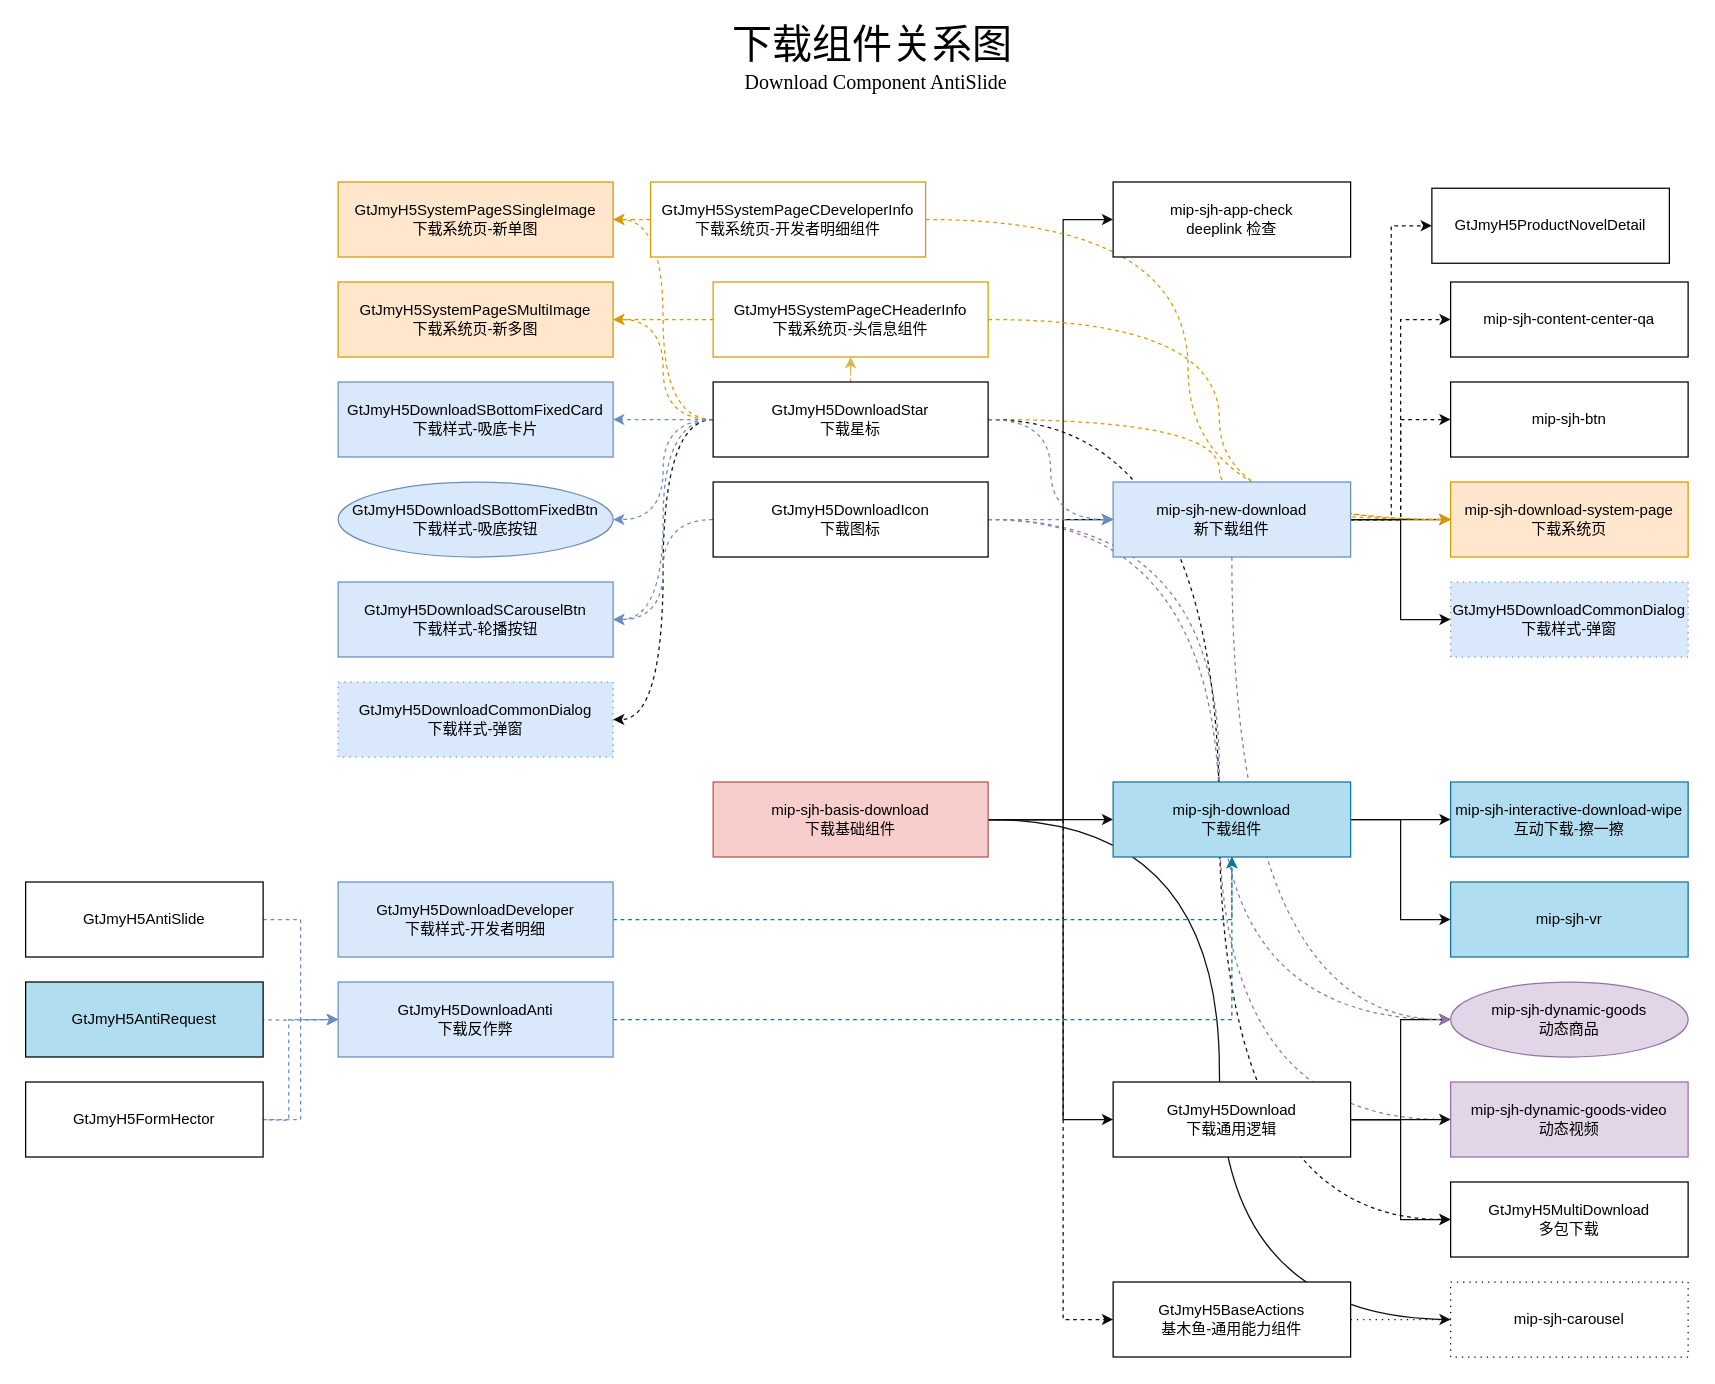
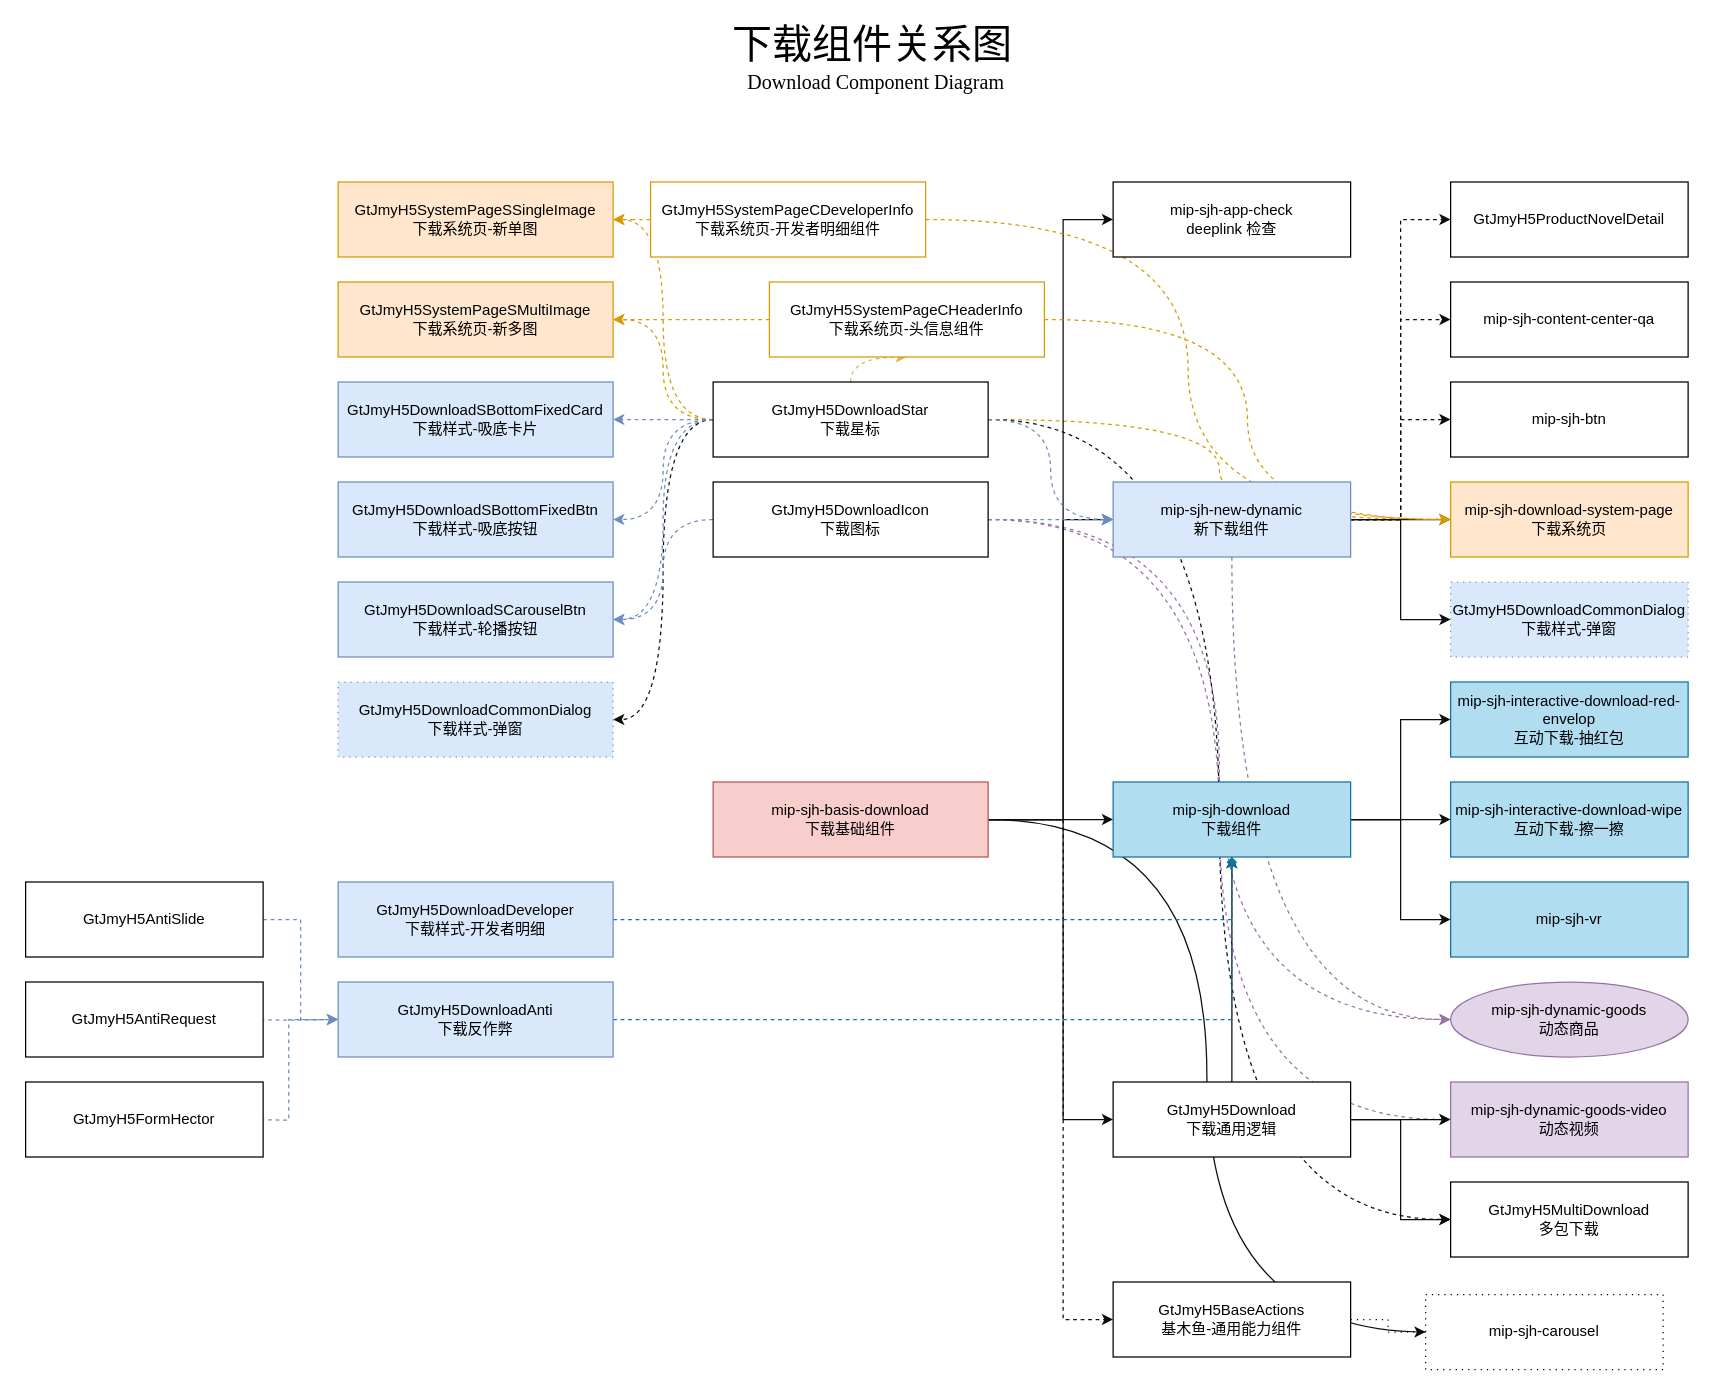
node "Download Component AntiSlide": label "Download Component AntiSlide" -> "Download Component Diagram"
node "GtJmyH5ProductNovelDetail": moved (1551, 226) -> (1569, 219)
node "GtJmyH5SystemPageCHeaderInfo 下载系统页-头信息组件": moved (851, 319) -> (907, 319)
node "GtJmyH5DownloadSBottomFixedBtn 下载样式-吸底按钮": shape ellipse -> rectangle
node "mip-sjh-new-download 新下载组件": label "mip-sjh-new-download 新下载组件" -> "mip-sjh-new-dynamic 新下载组件"
node "mip-sjh-interactive-download-red-envelop 互动下载-抽红包": added
edge "mip-sjh-download 下载组件" -> "mip-sjh-interactive-download-red-envelop 互动下载-抽红包": added
node "GtJmyH5AntiRequest": fillcolor #b1ddf0 -> #ffffff
edge "GtJmyH5DownloadAnti 下载反作弊" -> "mip-sjh-download 下载组件": arrowhead classic -> diamond
edge "GtJmyH5Download 下载通用逻辑" -> "mip-sjh-dynamic-goods 动态商品": now "GtJmyH5Download 下载通用逻辑" -> "mip-sjh-download 下载组件"
edge "GtJmyH5FormHector" -> "GtJmyH5DownloadAnti 下载反作弊": removed
node "mip-sjh-carousel": moved (1569, 1319) -> (1544, 1332)
